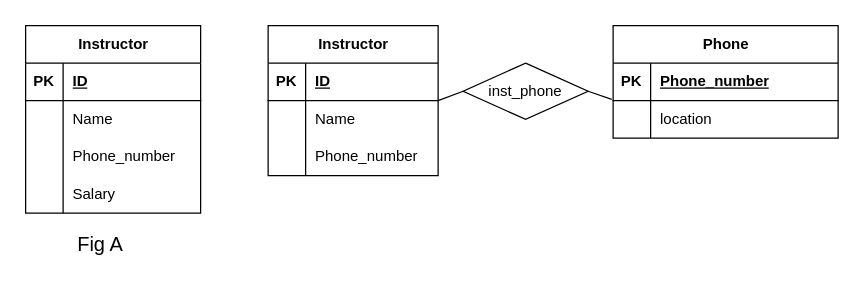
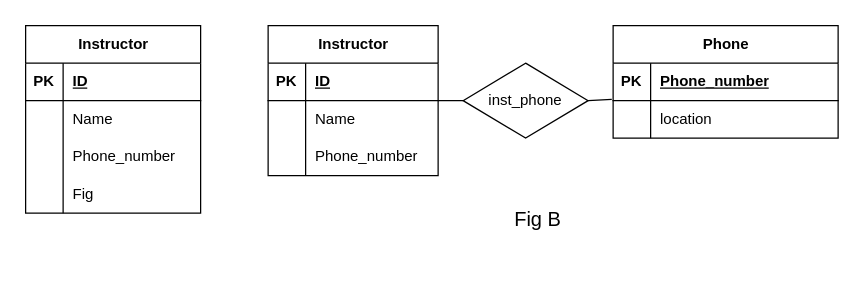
node "inst_phone": size 125x56 -> 125x75
node "Salary": label "Salary" -> "Fig"
node "Fig B": added
node "Fig A": removed
